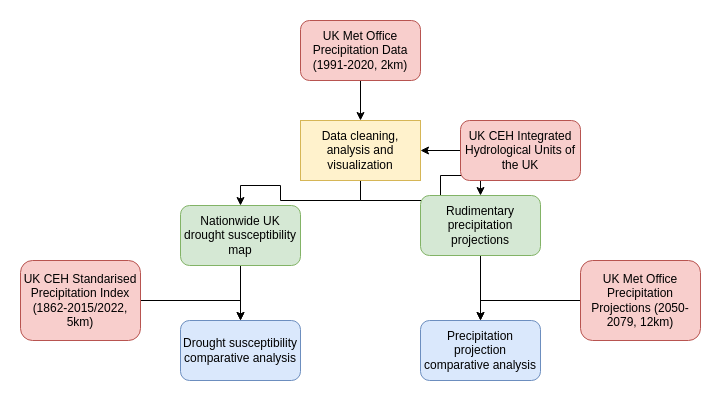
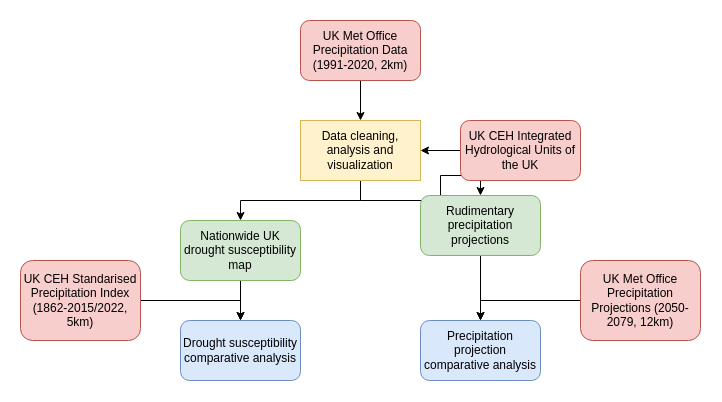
node "Nationwide UK drought susceptibility map": moved (241, 236) -> (241, 251)
